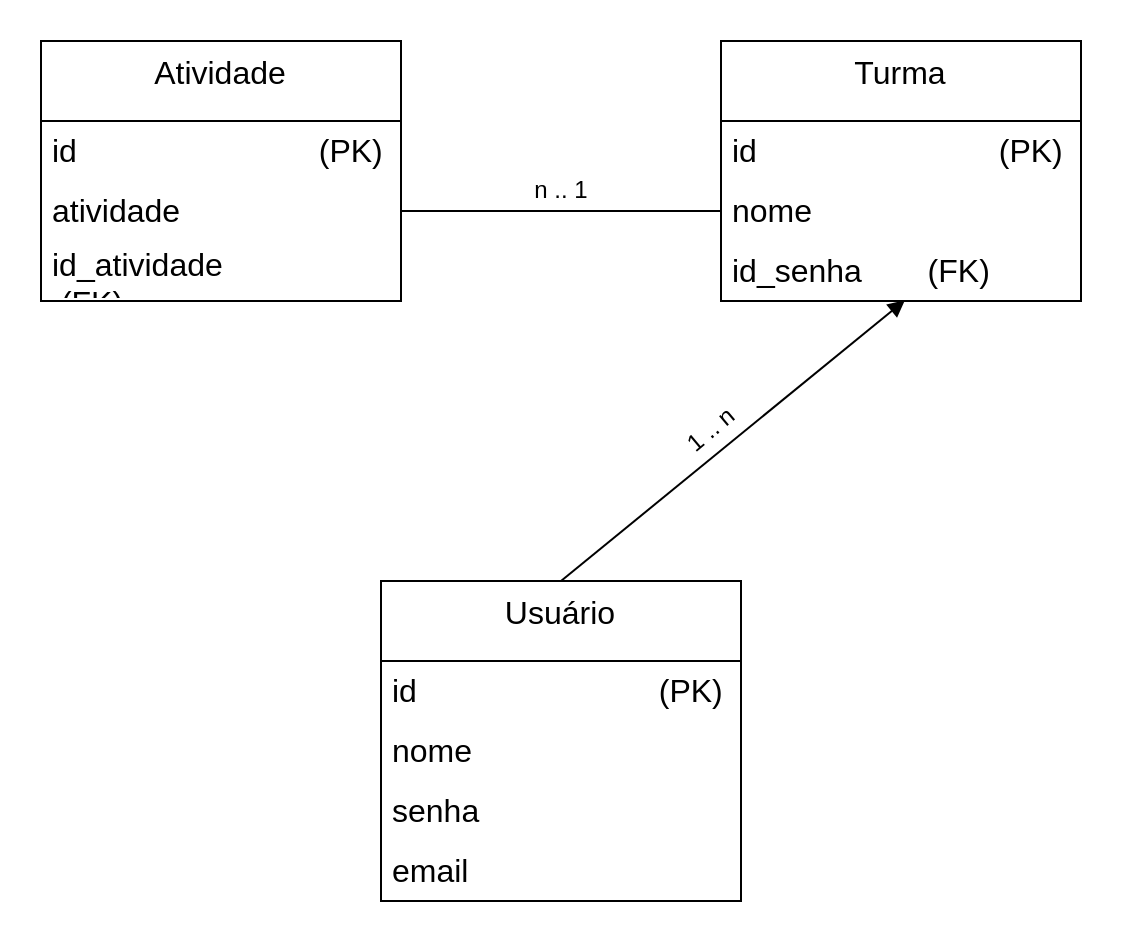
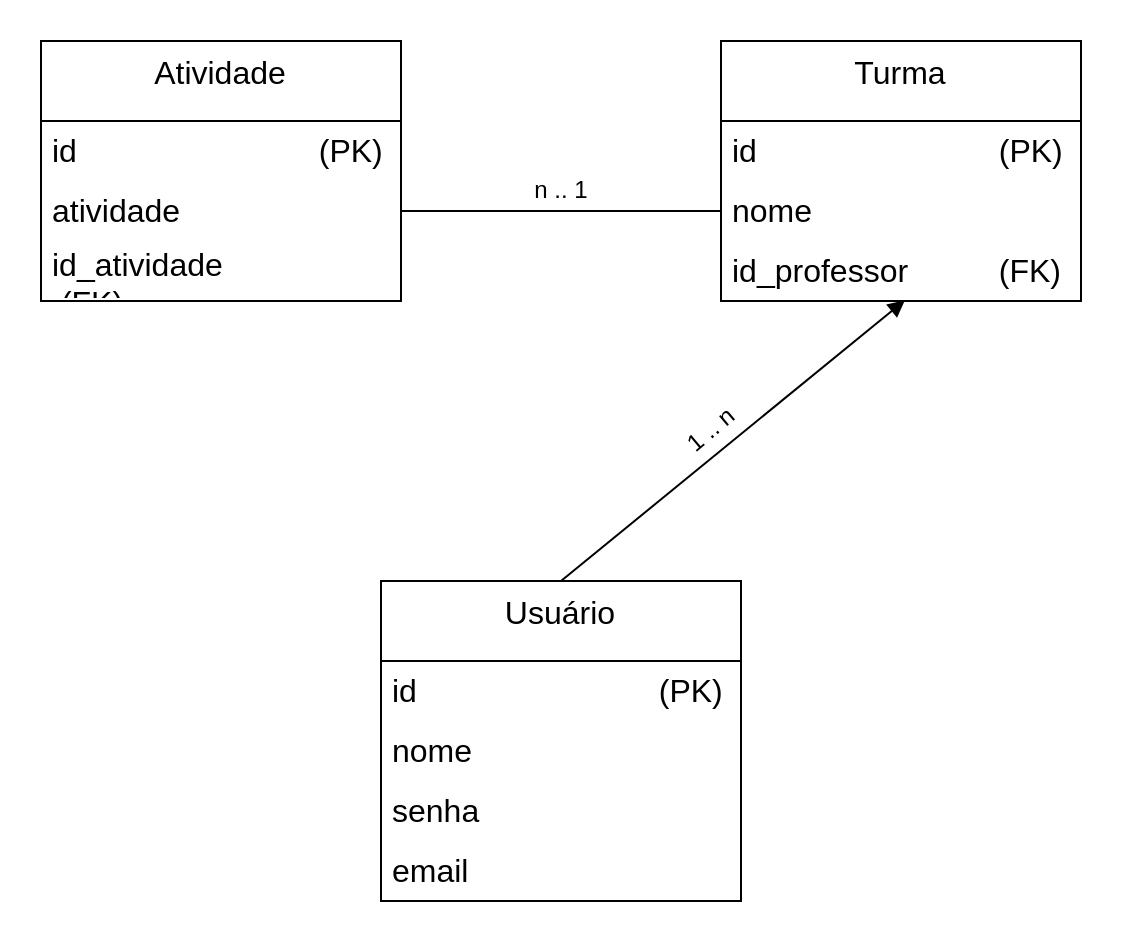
node "id_senha (FK)": label "id_senha (FK)" -> "id_professor (FK)"
